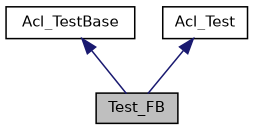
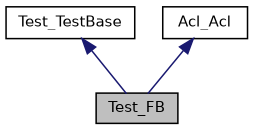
node "Acl_TestBase": label "Acl_TestBase" -> "Test_TestBase"
node "Acl_Test": label "Acl_Test" -> "Acl_Acl"
